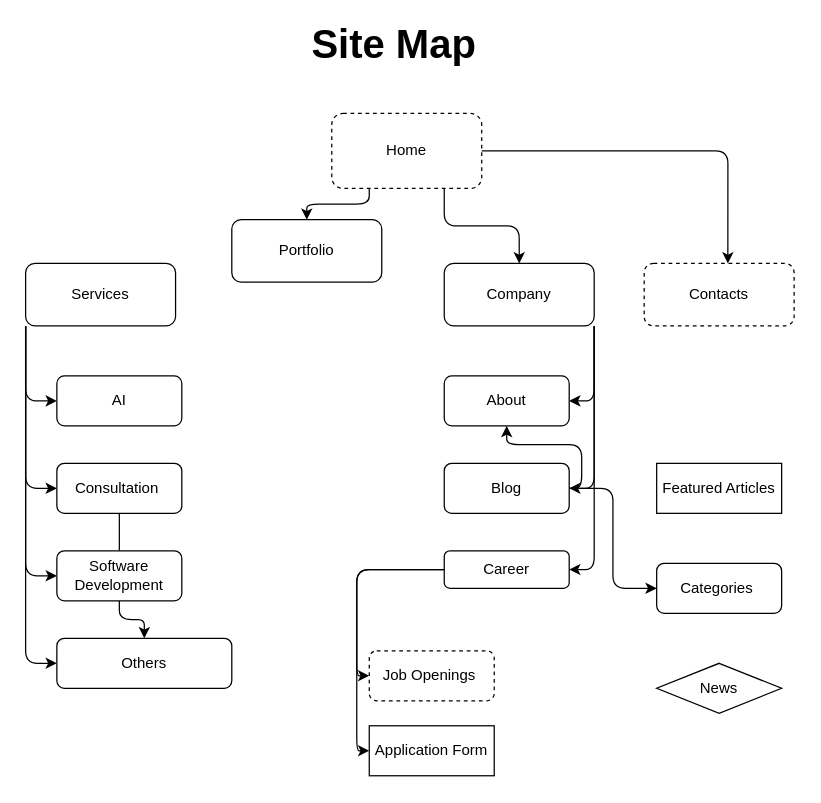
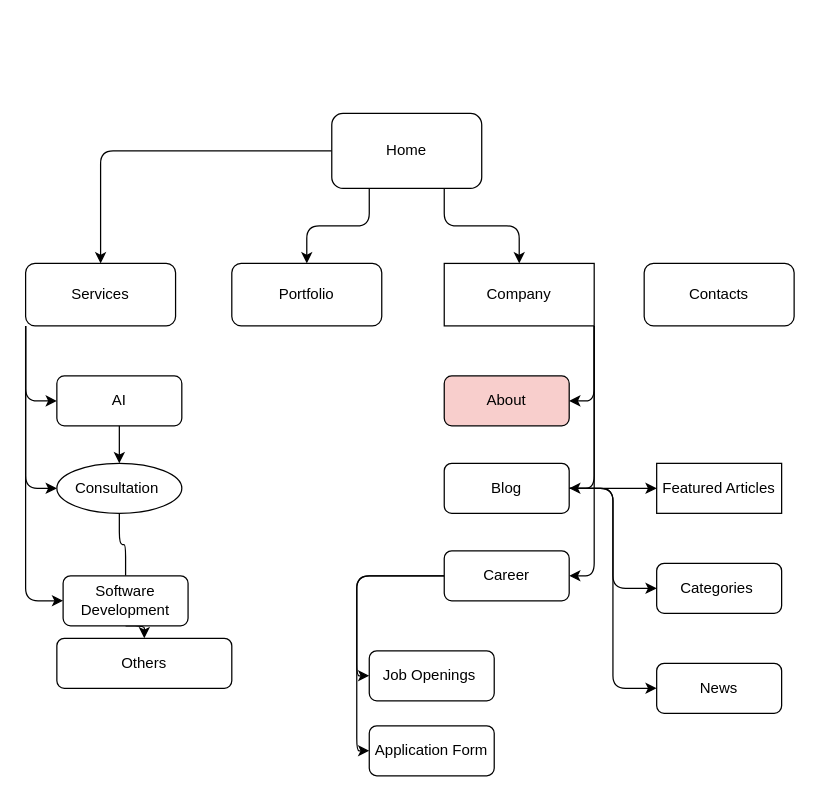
node "Site Map": removed
edge "Home" -> "Services": added
node "Home": style dashed -> solid
edge "Home" -> "Contacts": removed
node "Portfolio": moved (307, 251) -> (307, 294)
node "Company": shape rounded rectangle -> rectangle
node "Contacts": style dashed -> solid
node "About": fillcolor #ffffff -> #f8cecc
edge "AI" -> "Consultation": added
edge "Blog" -> "About": now "Blog" -> "Featured Articles"
node "Consultation": shape rounded rectangle -> ellipse
node "Career": size 125x38 -> 125x50
node "Software Development": moved (119, 576) -> (126, 601)
edge "Services" -> "Others": removed
edge "Blog" -> "News": added
node "Job Openings": style dashed -> solid
node "News": shape diamond -> rounded rectangle
node "Application Form": shape rectangle -> rounded rectangle
